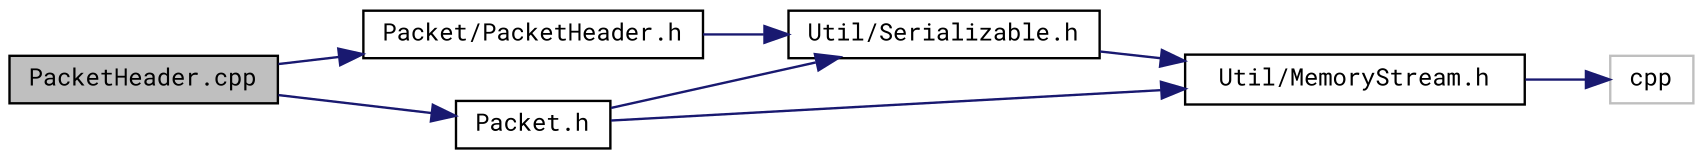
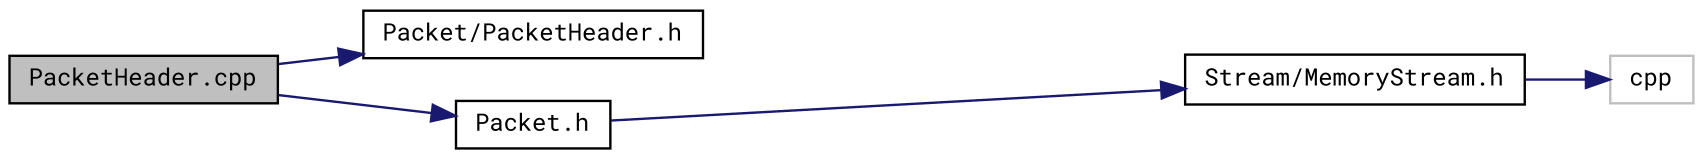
node "Util/Serializable.h": removed
node "Util/MemoryStream.h": label "Util/MemoryStream.h" -> "Stream/MemoryStream.h"
